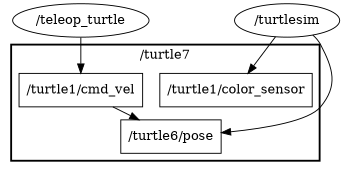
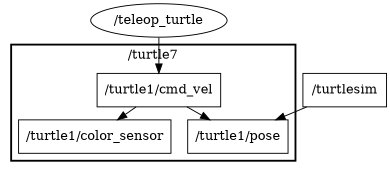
node "/turtlesim": shape ellipse -> box
edge "/turtlesim" -> "/turtle1/color_sensor": now "/turtle1/cmd_vel" -> "/turtle1/color_sensor"
node "/turtle6/pose": label "/turtle6/pose" -> "/turtle1/pose"
